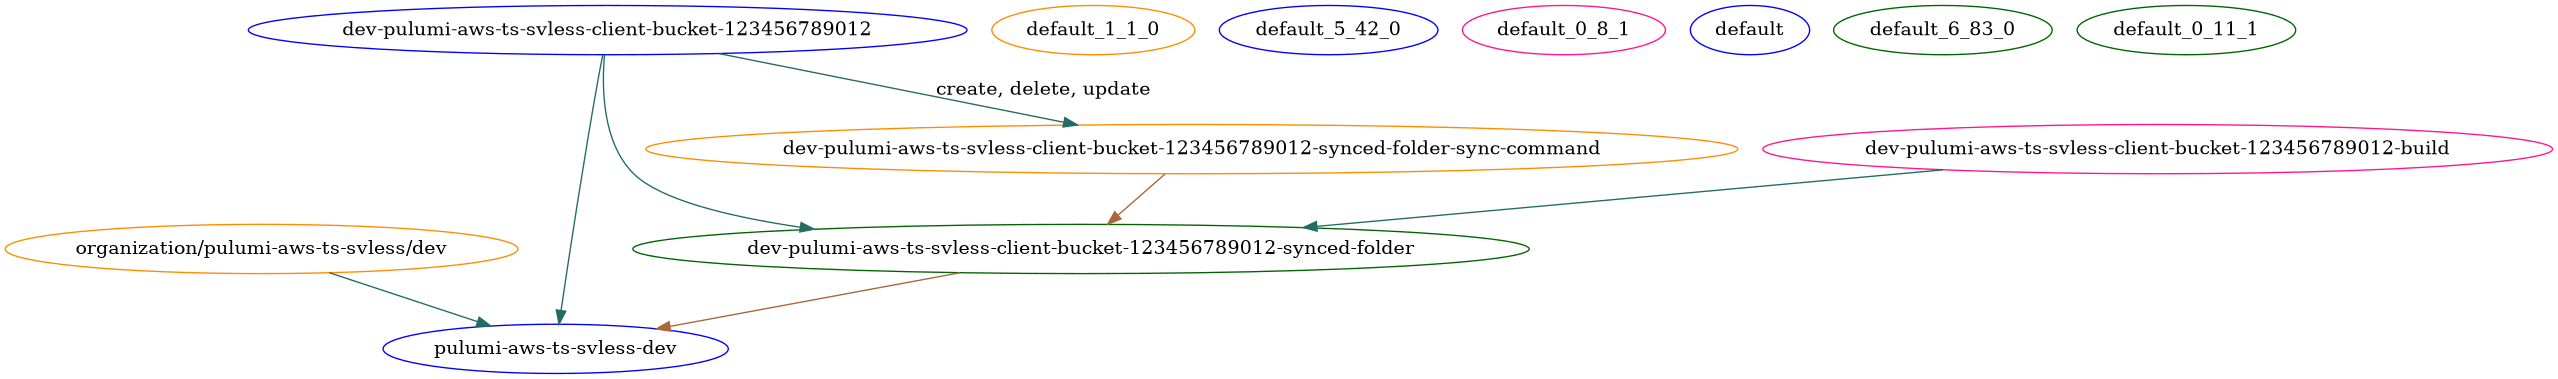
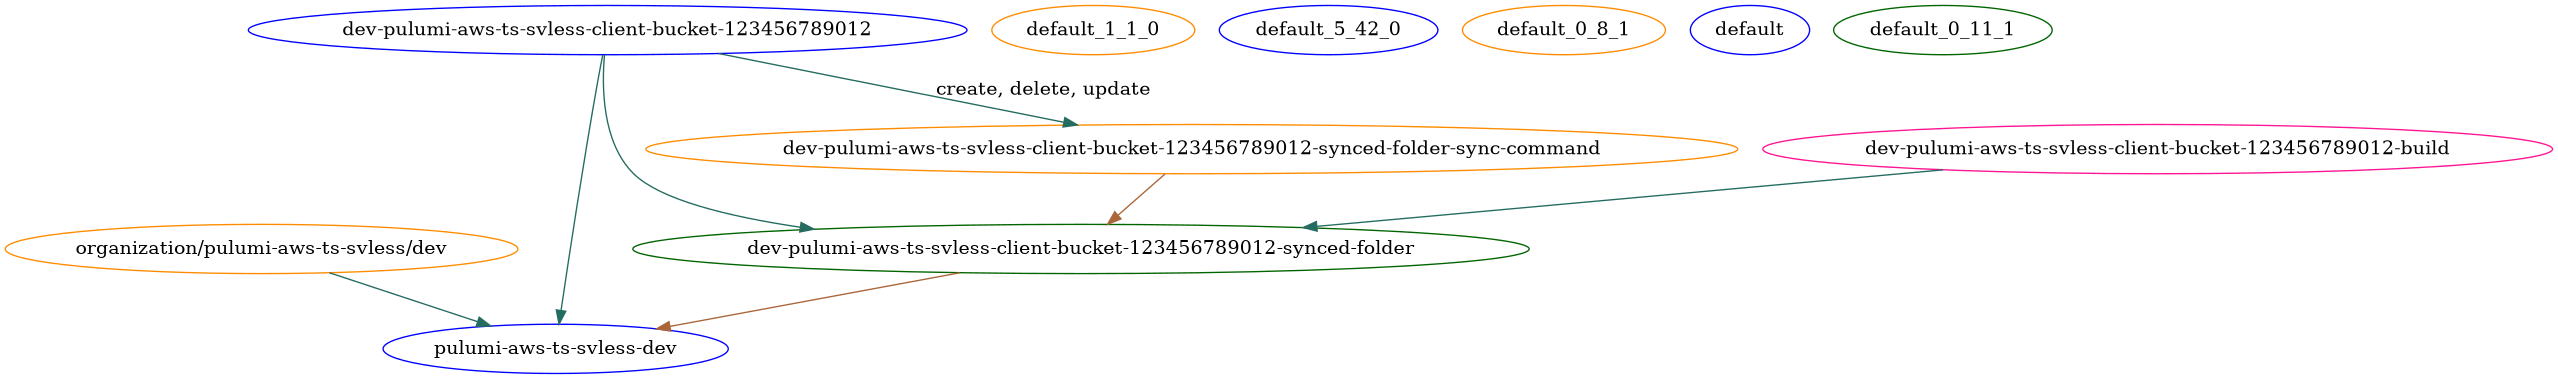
node "default_0_8_1": color deeppink -> darkorange
node "default_6_83_0": removed
